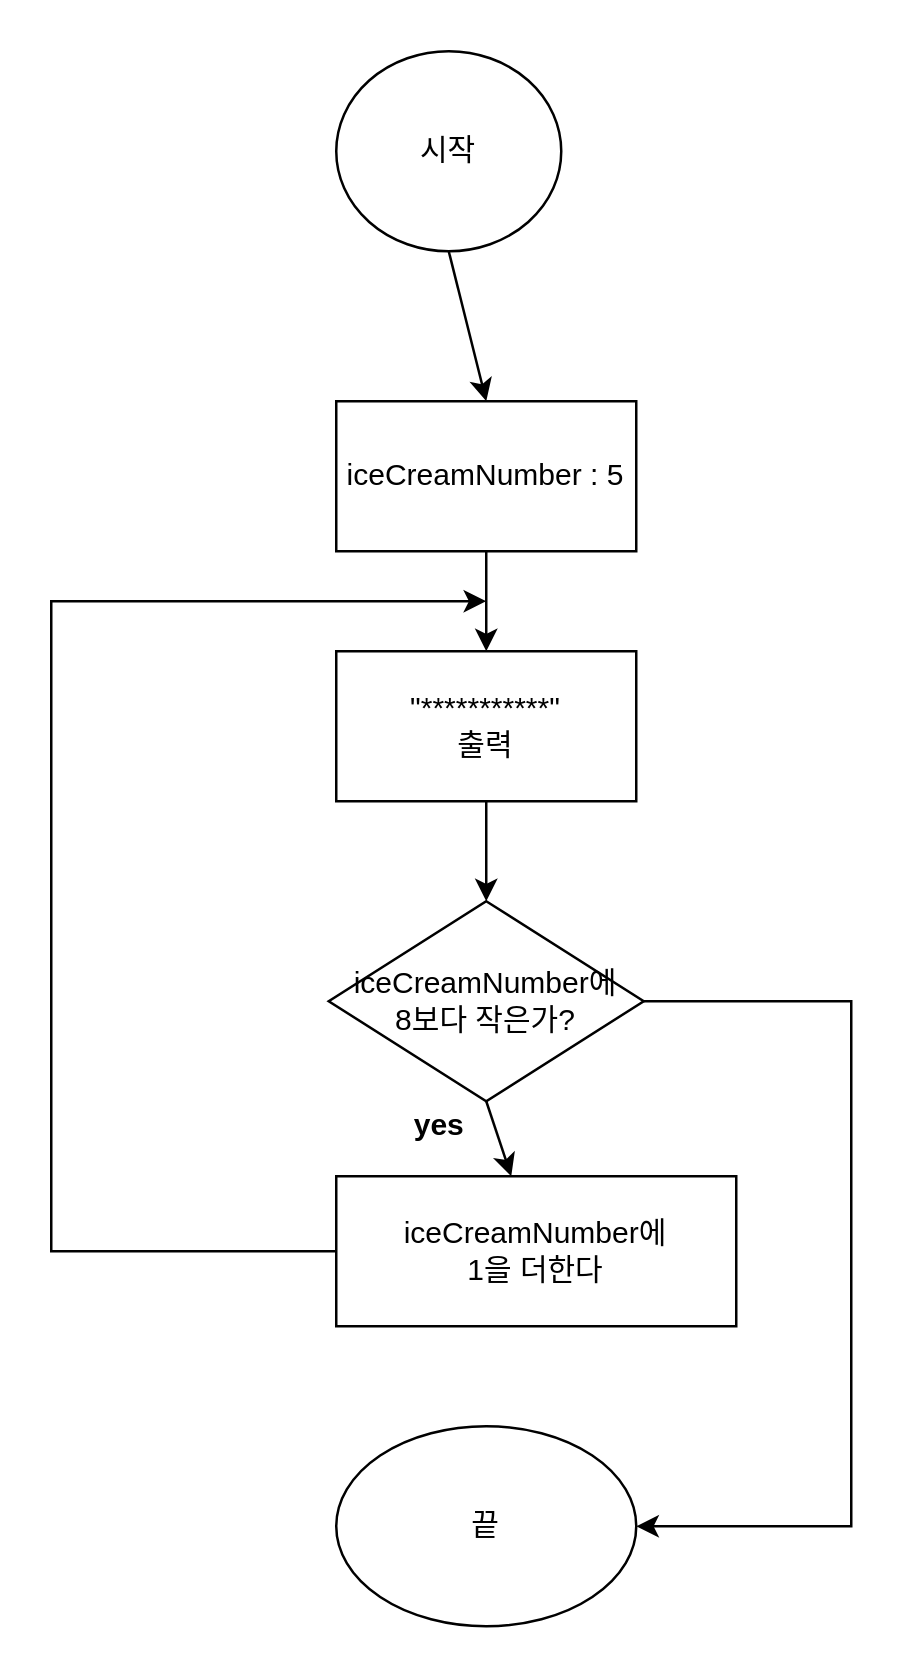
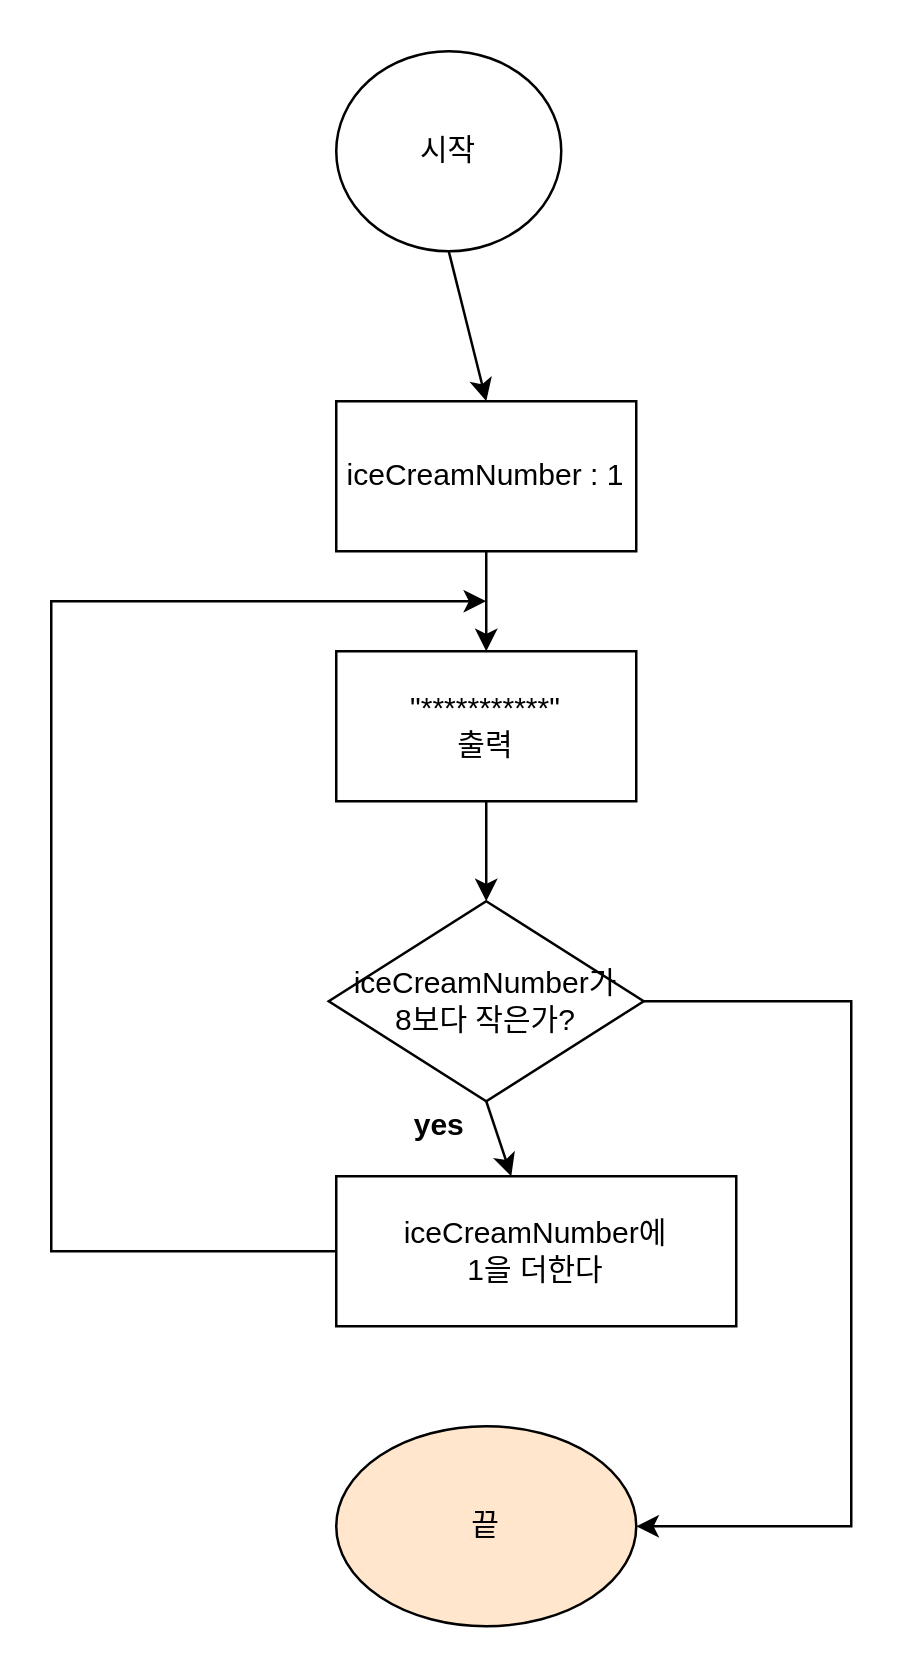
node "iceCreamNumber : 5": label "iceCreamNumber : 5" -> "iceCreamNumber : 1"
node "iceCreamNumber에 8보다 작은가?": label "iceCreamNumber에 8보다 작은가?" -> "iceCreamNumber가 8보다 작은가?"
node "끝": fillcolor #ffffff -> #ffe6cc
